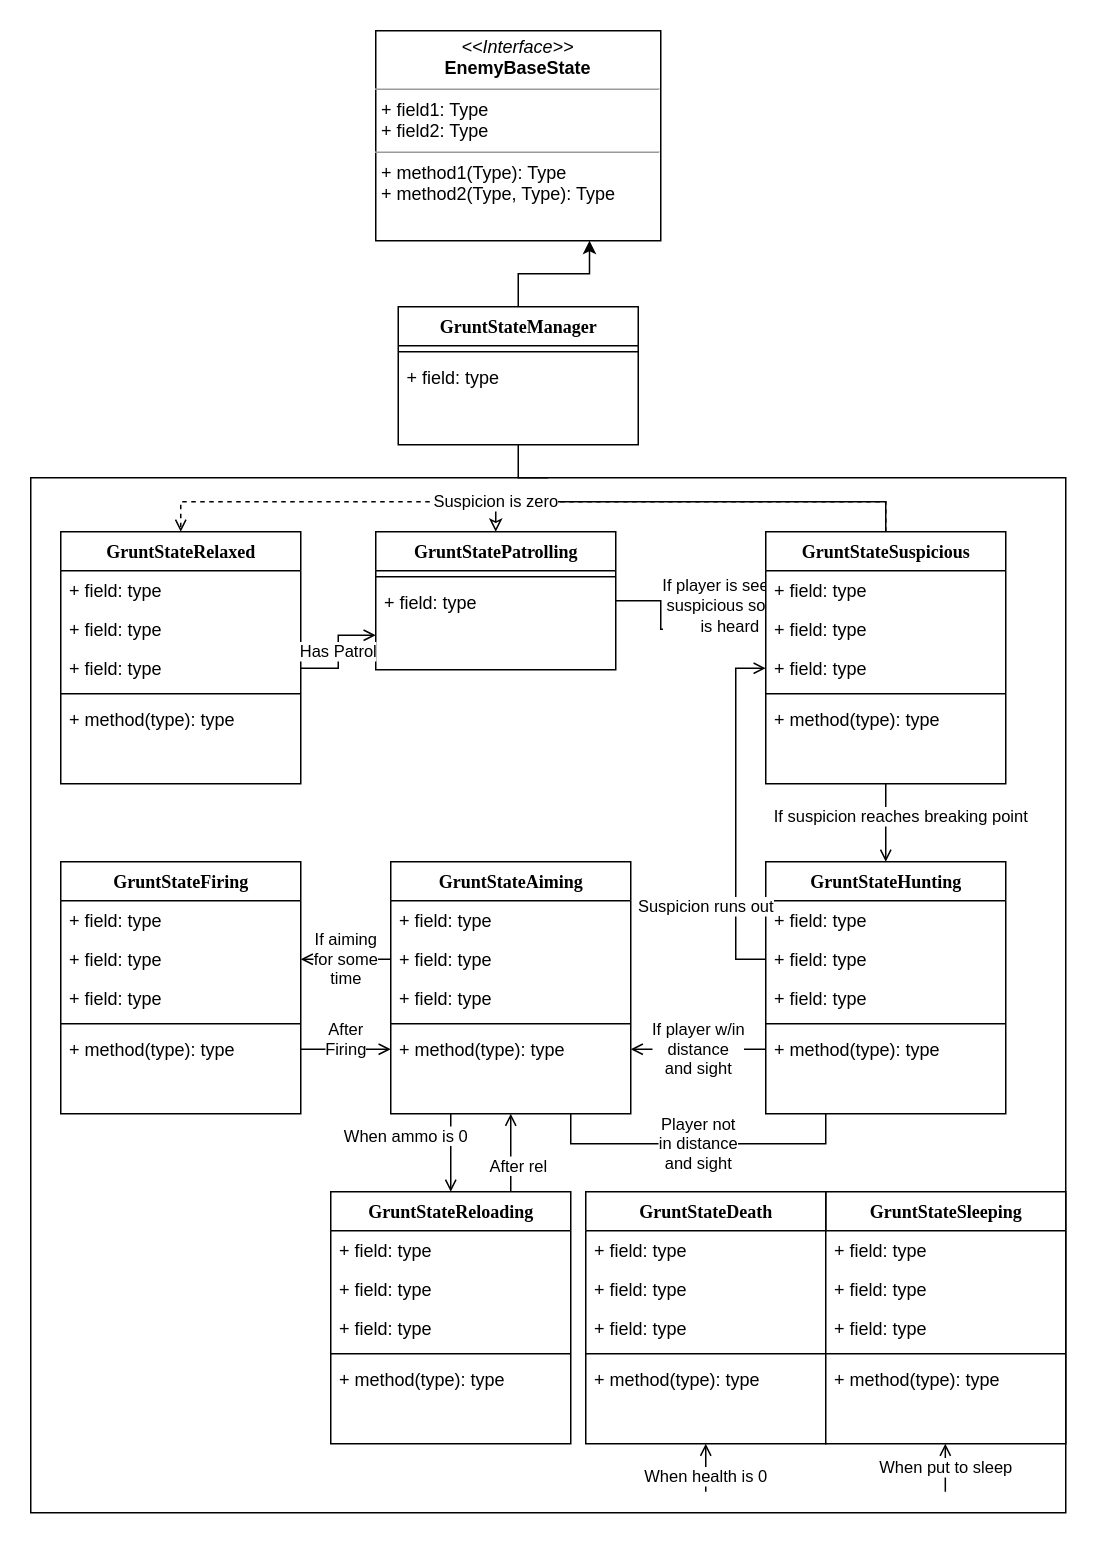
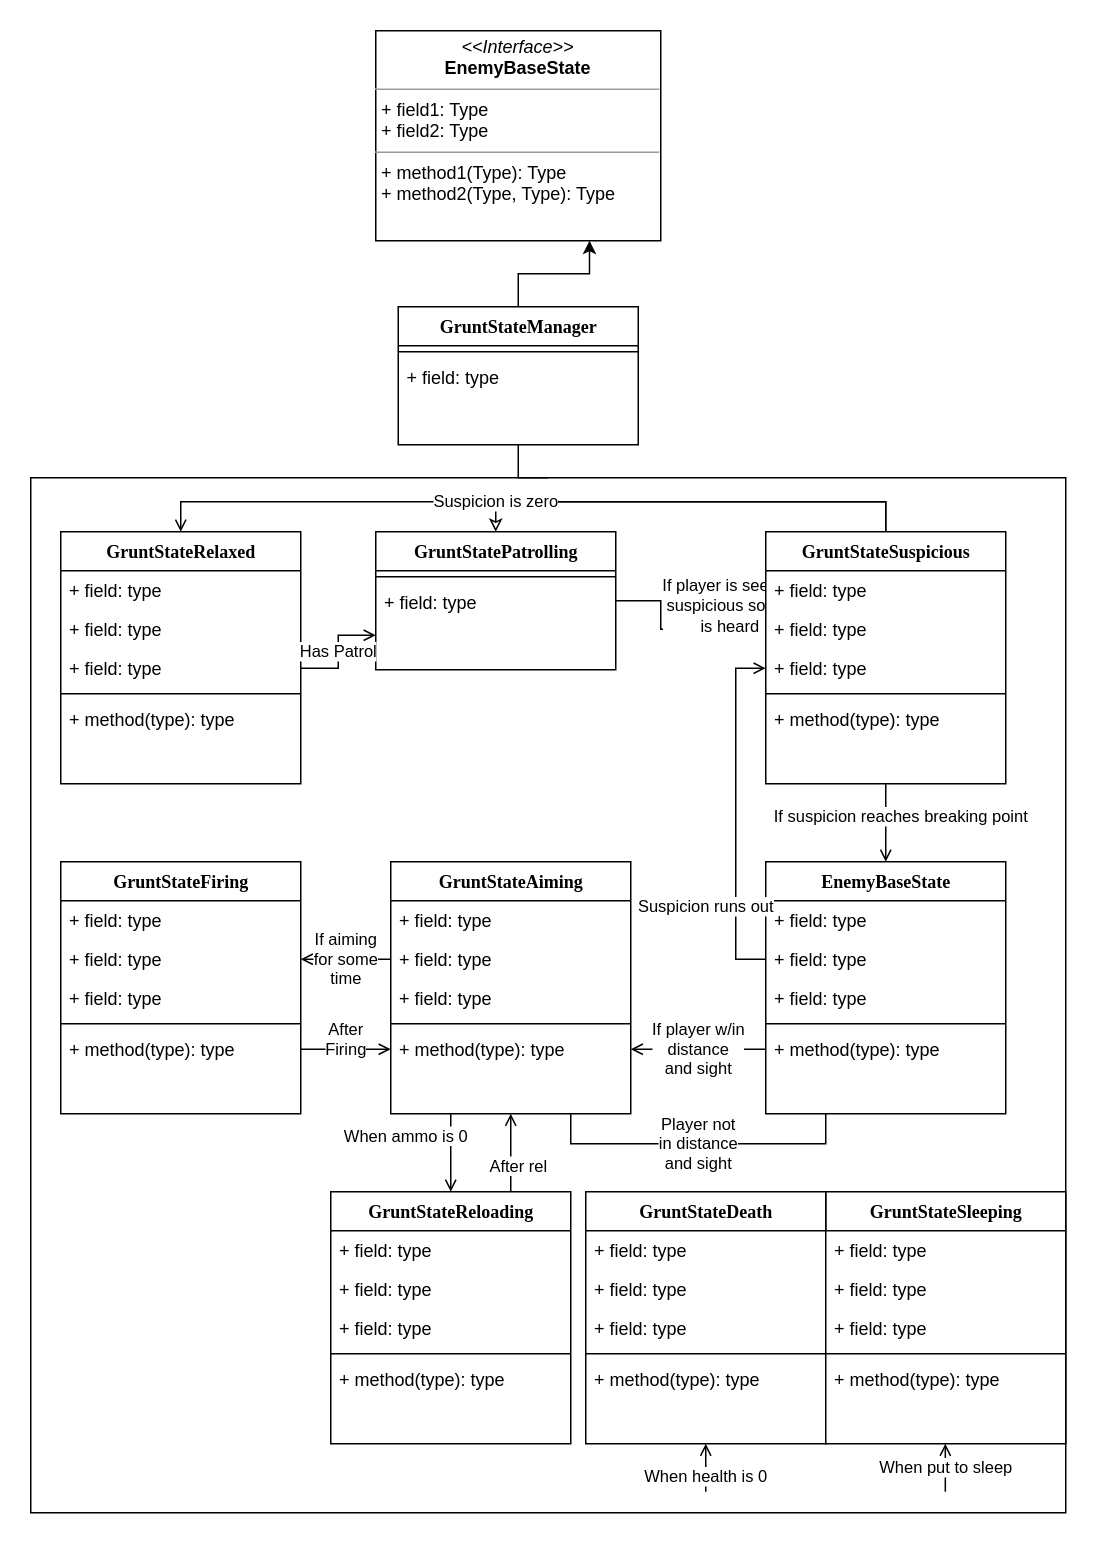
edge "GruntStateSuspicious" -> "GruntStateRelaxed": style dashed -> solid
node "GruntStateHunting": label "GruntStateHunting" -> "EnemyBaseState"
